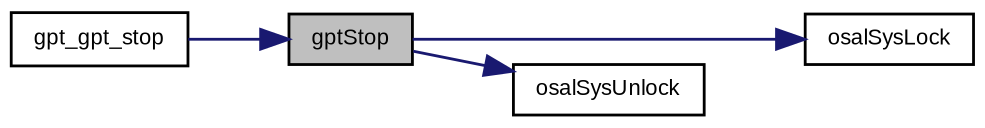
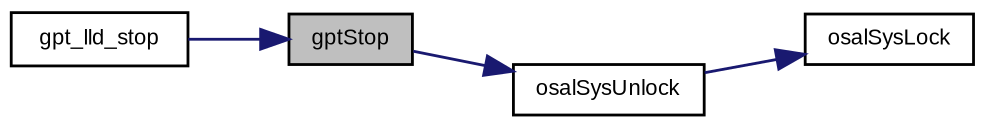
node "gpt_gpt_stop": label "gpt_gpt_stop" -> "gpt_lld_stop"
edge "gptStop" -> "osalSysLock": now "osalSysUnlock" -> "osalSysLock"
